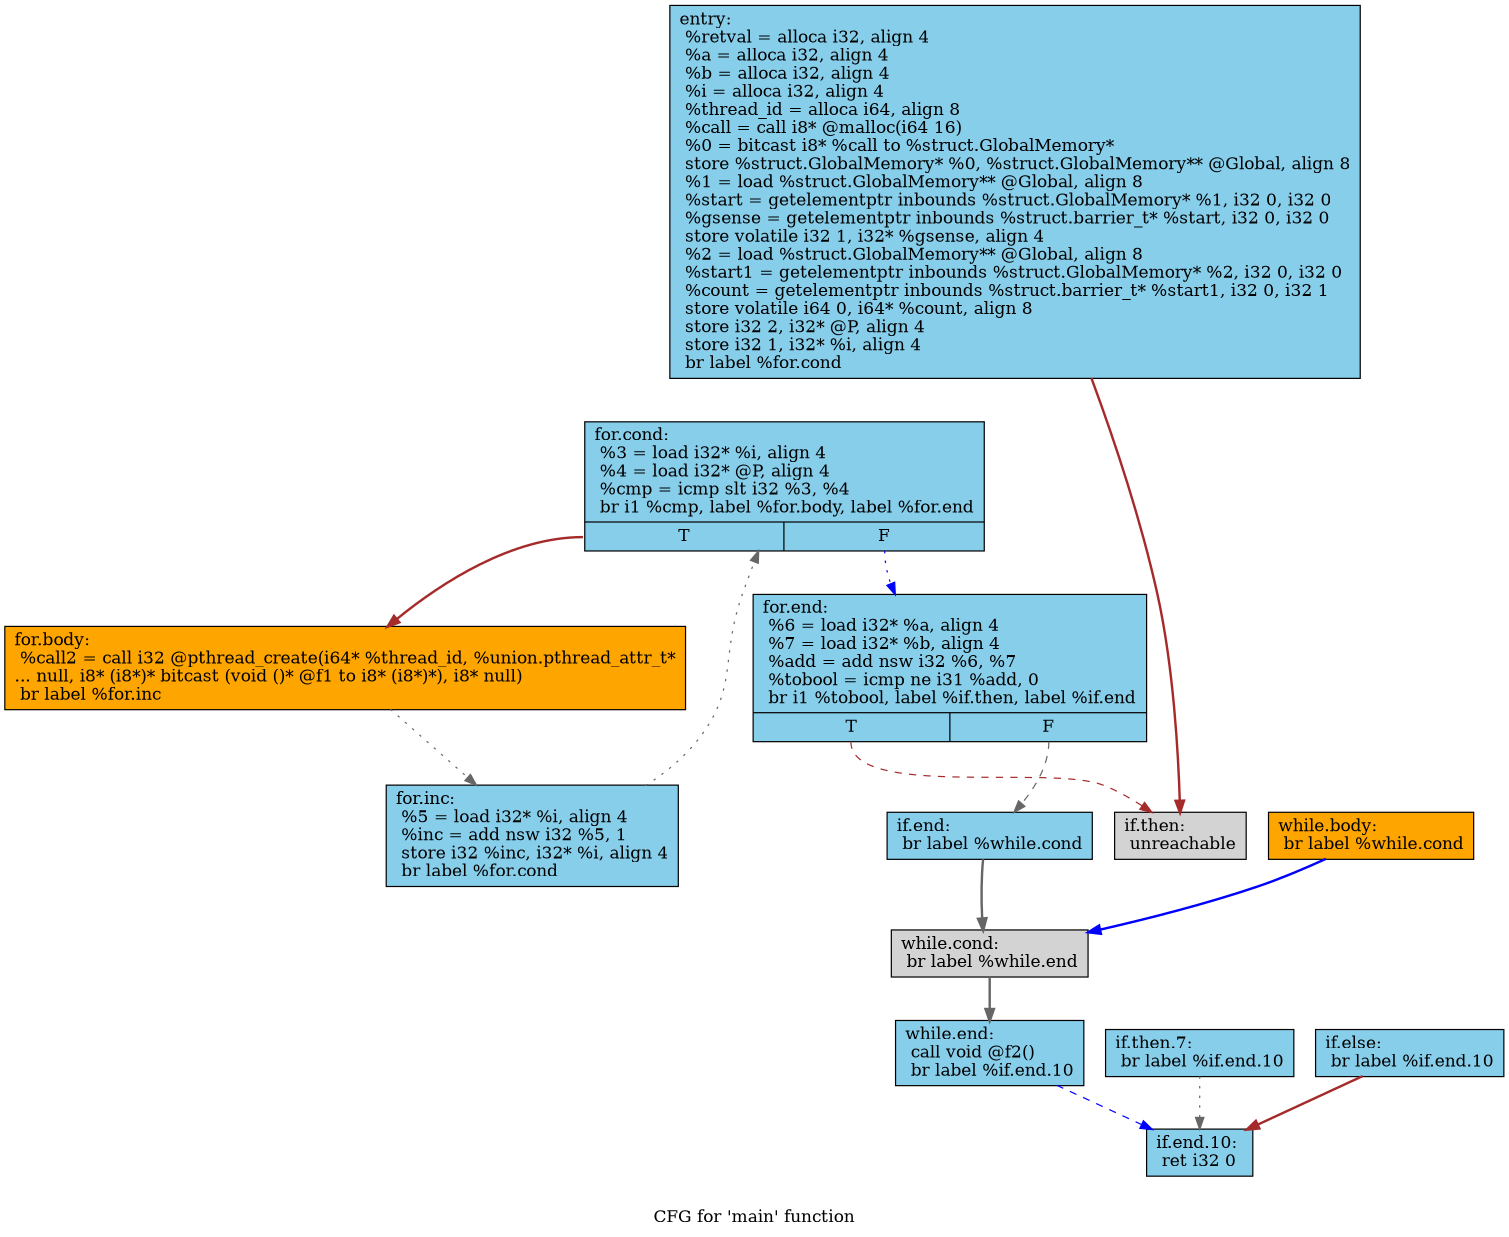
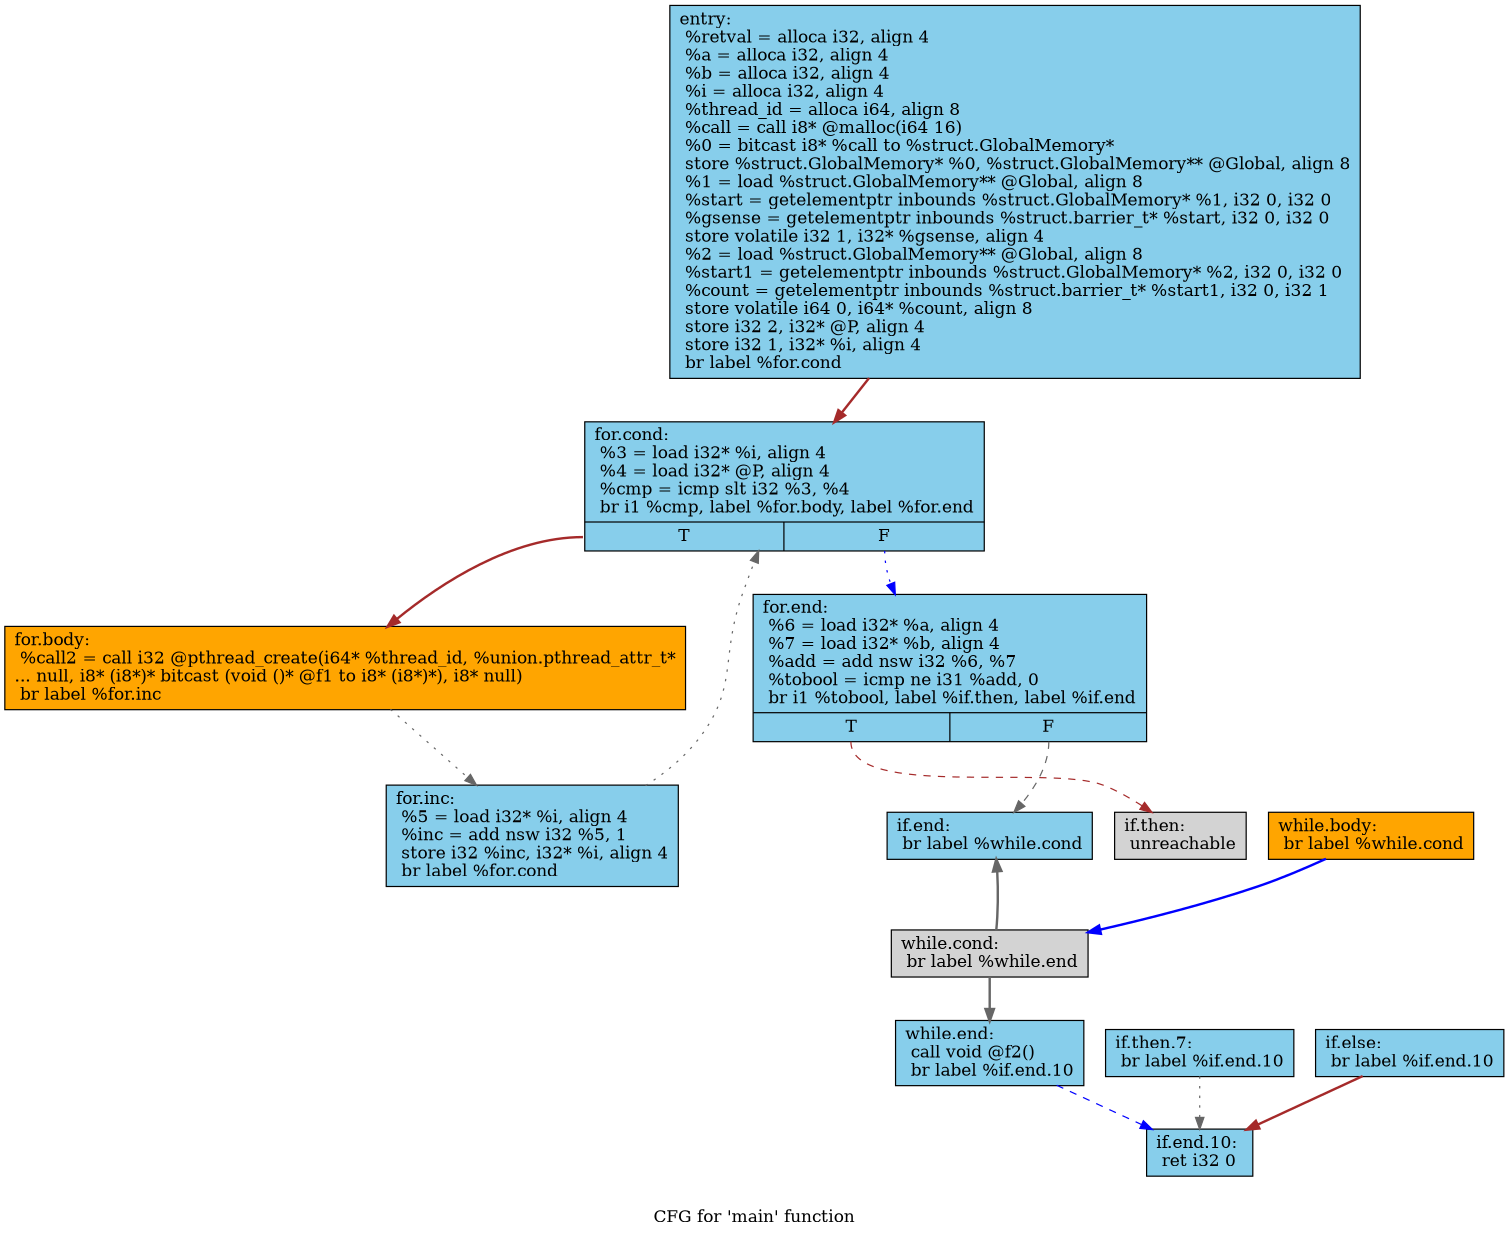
edge "entry:" -> "if.then:": now "entry:" -> "for.cond:"
edge "if.end:" -> "while.cond:": reversed
